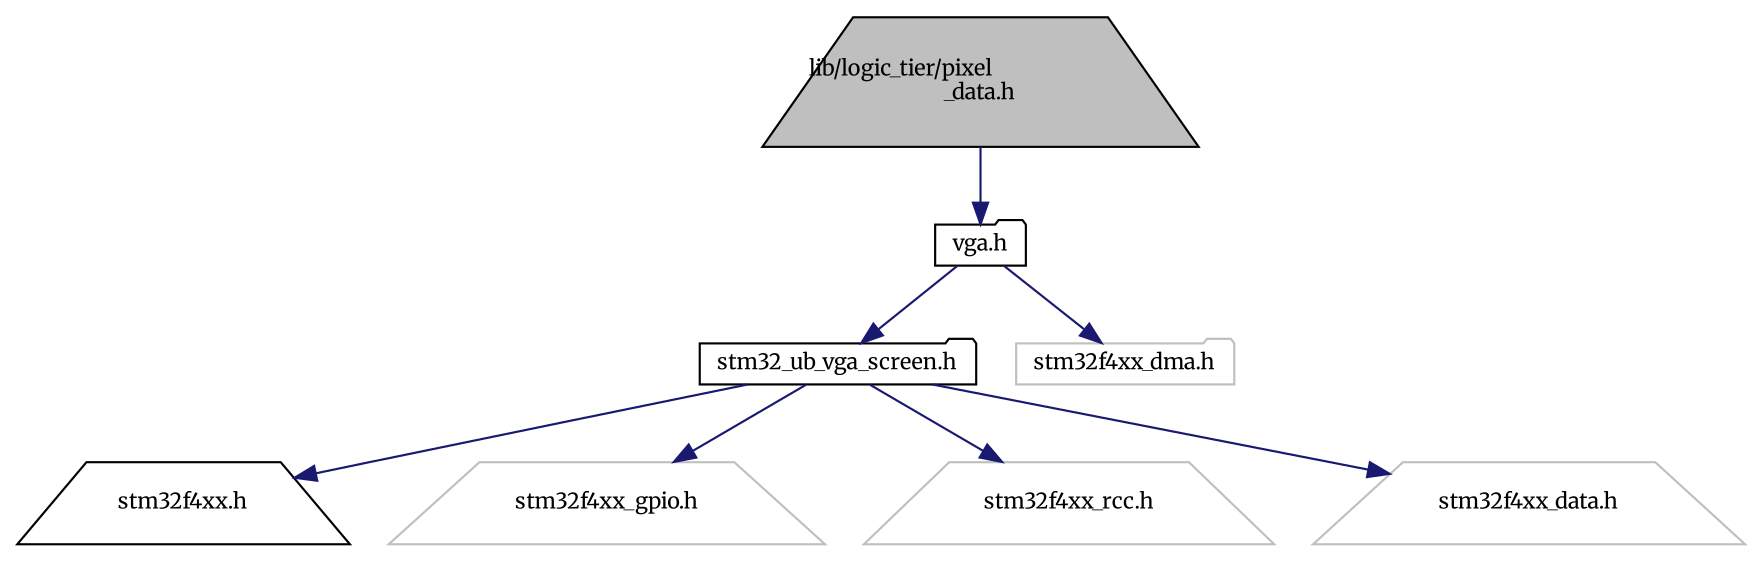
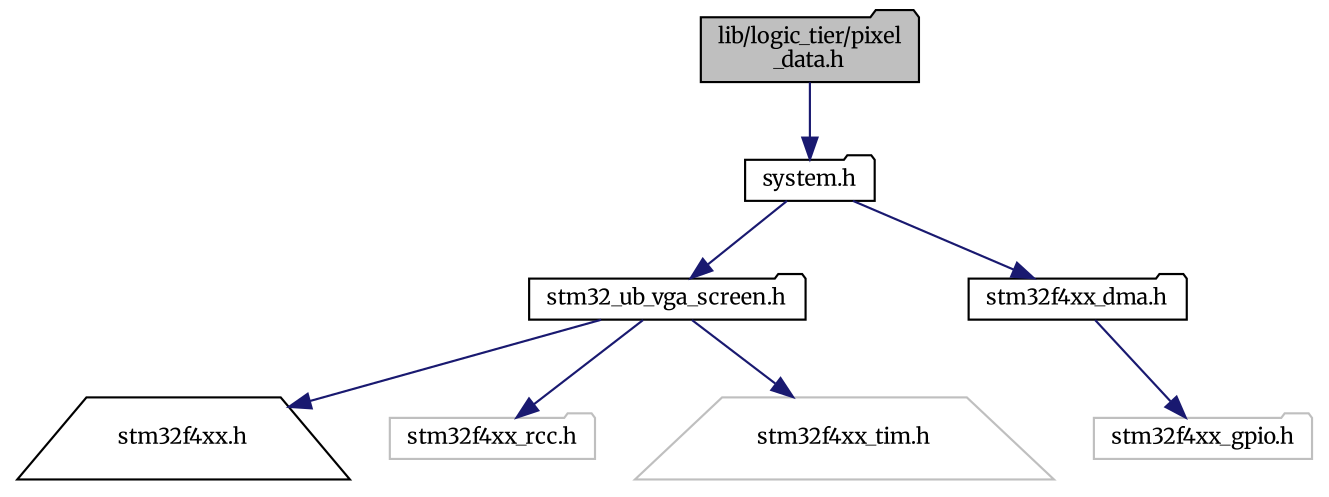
node "lib/logic_tier/pixel _data.h": shape trapezium -> folder
node "vga.h": label "vga.h" -> "system.h"
node "stm32f4xx_dma.h": color grey75 -> black
edge "stm32_ub_vga_screen.h" -> "stm32f4xx_gpio.h": now "stm32f4xx_dma.h" -> "stm32f4xx_gpio.h"
node "stm32f4xx_gpio.h": shape trapezium -> folder
node "stm32f4xx_rcc.h": shape trapezium -> folder
node "stm32f4xx_data.h": label "stm32f4xx_data.h" -> "stm32f4xx_tim.h"
